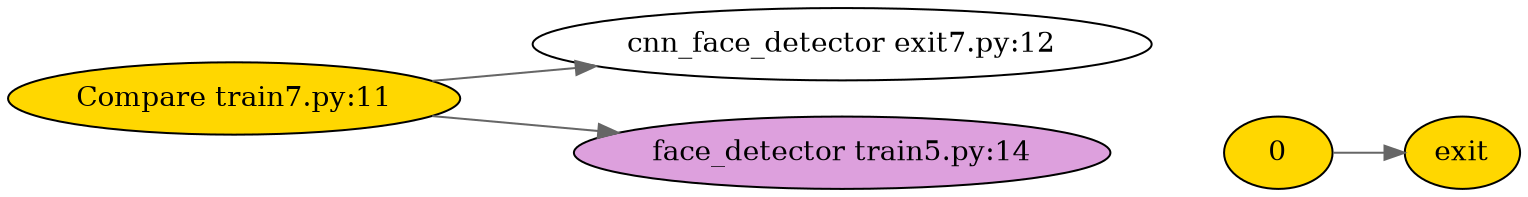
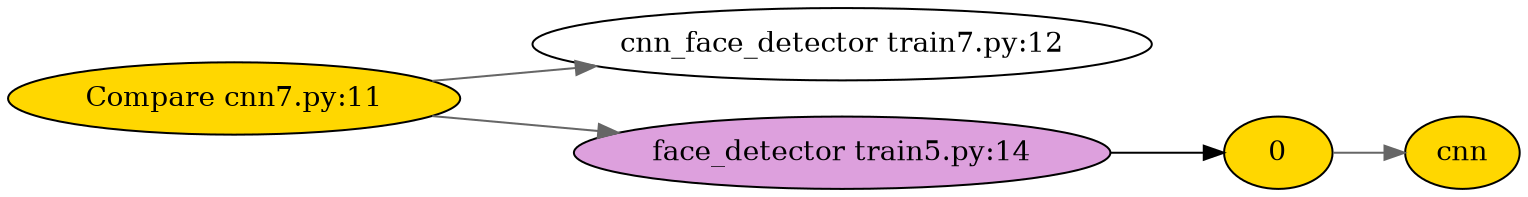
node "cnn_face_detector exit7.py:12": label "cnn_face_detector exit7.py:12" -> "cnn_face_detector train7.py:12"
node "Compare train7.py:11": label "Compare train7.py:11" -> "Compare cnn7.py:11"
edge "face_detector train5.py:14" -> "0": added
node "exit": label "exit" -> "cnn"
